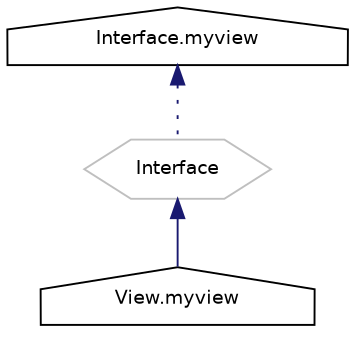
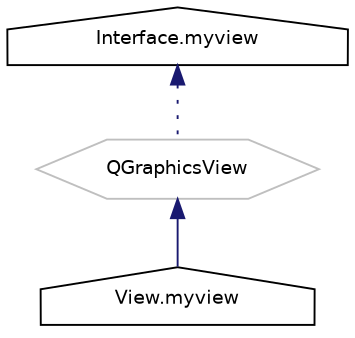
node "Interface": label "Interface" -> "QGraphicsView"
